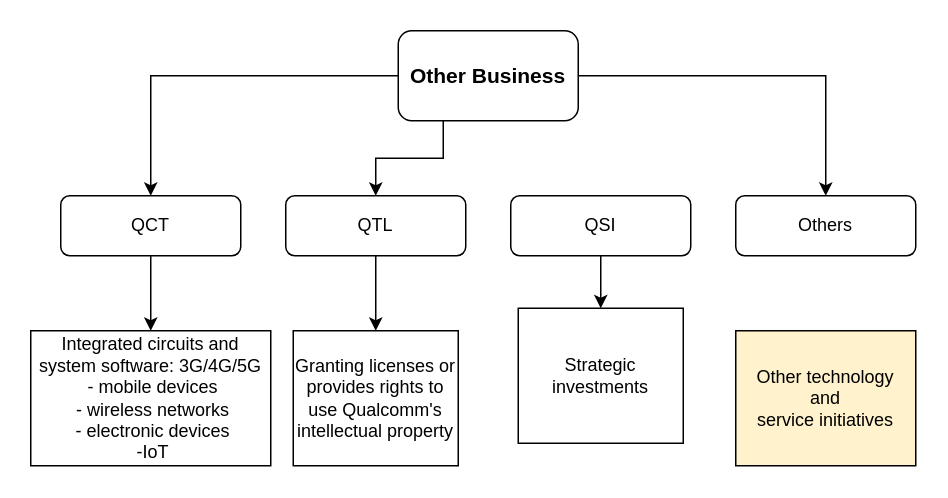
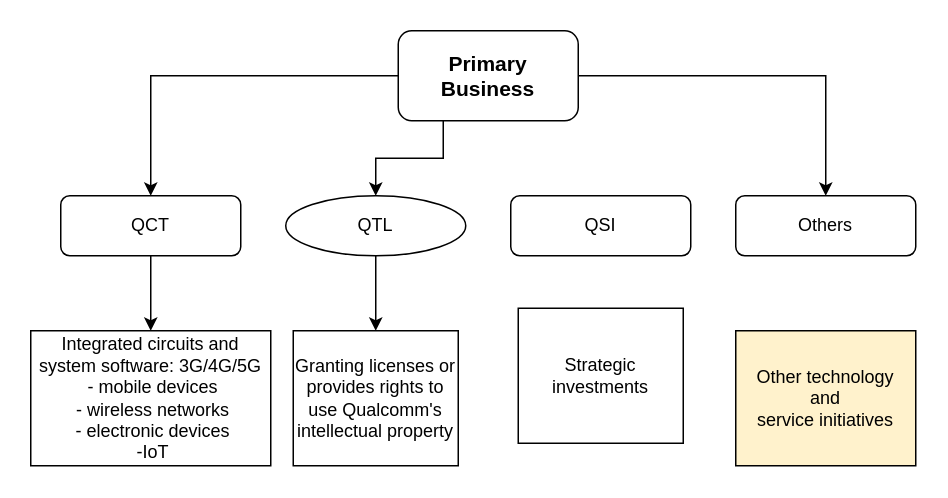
node "Other Business": label "Other Business" -> "Primary Business"
node "QTL": shape rounded rectangle -> ellipse
edge "QSI" -> "Strategic investments": removed
